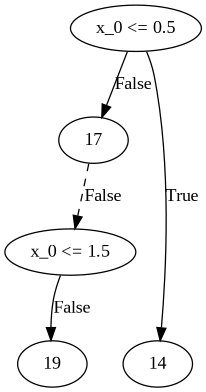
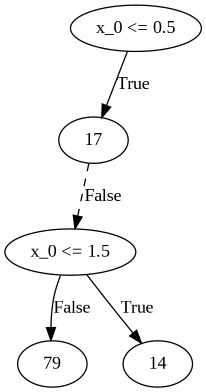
edge "x_0 <= 0.5" -> "17": label "False" -> "True"
edge "x_0 <= 0.5" -> "14": now "x_0 <= 1.5" -> "14"
node "19": label "19" -> "79"
